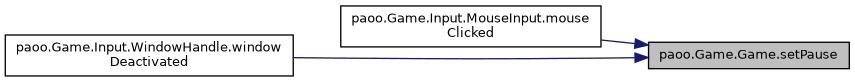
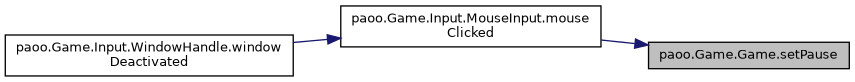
edge "paoo.Game.Input.WindowHandle.window Deactivated" -> "paoo.Game.Game.setPause": now "paoo.Game.Input.WindowHandle.window Deactivated" -> "paoo.Game.Input.MouseInput.mouse Clicked"
